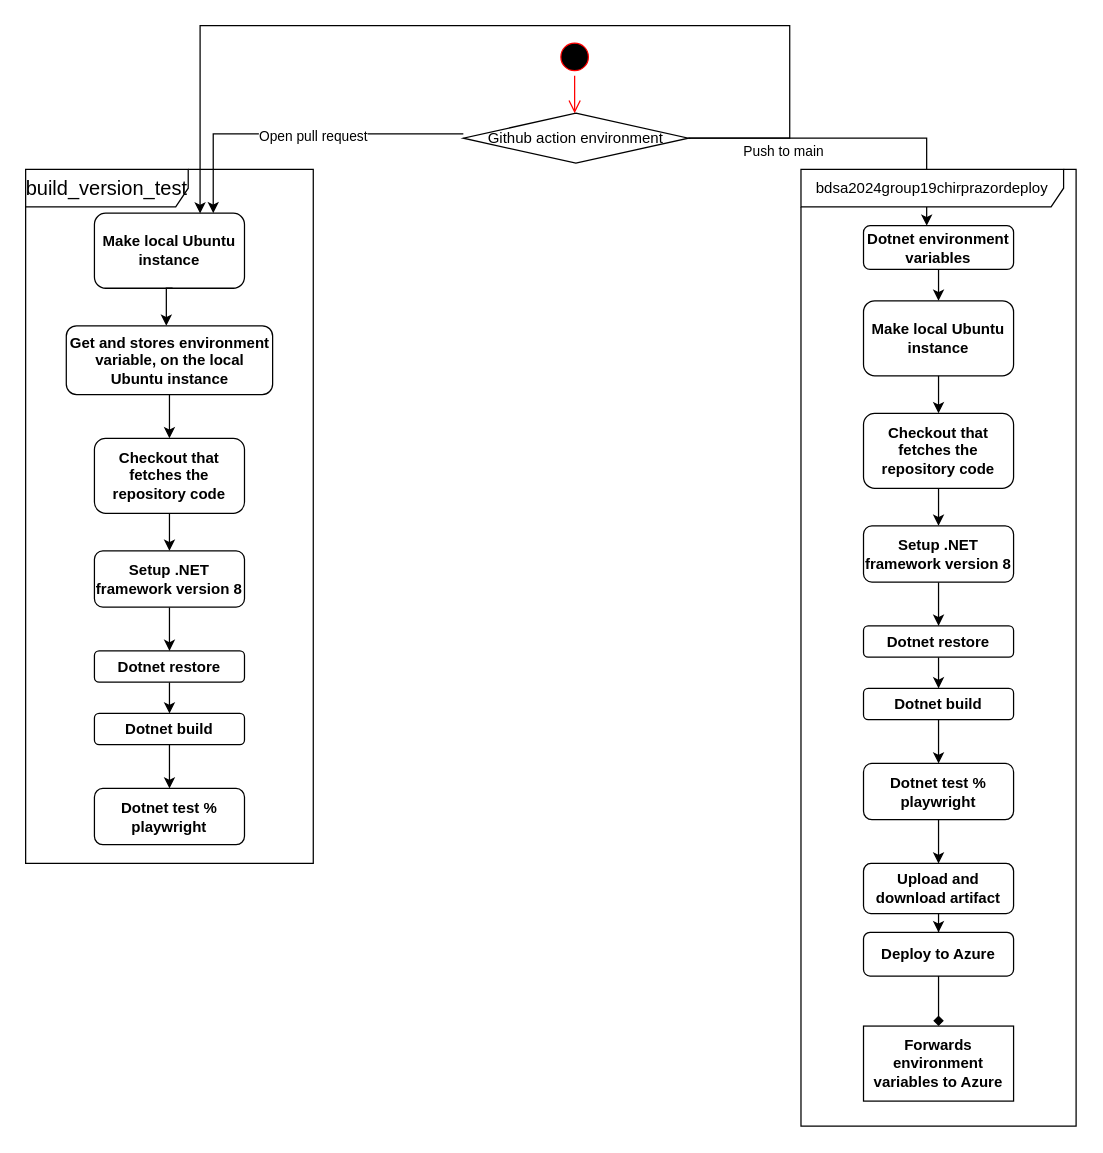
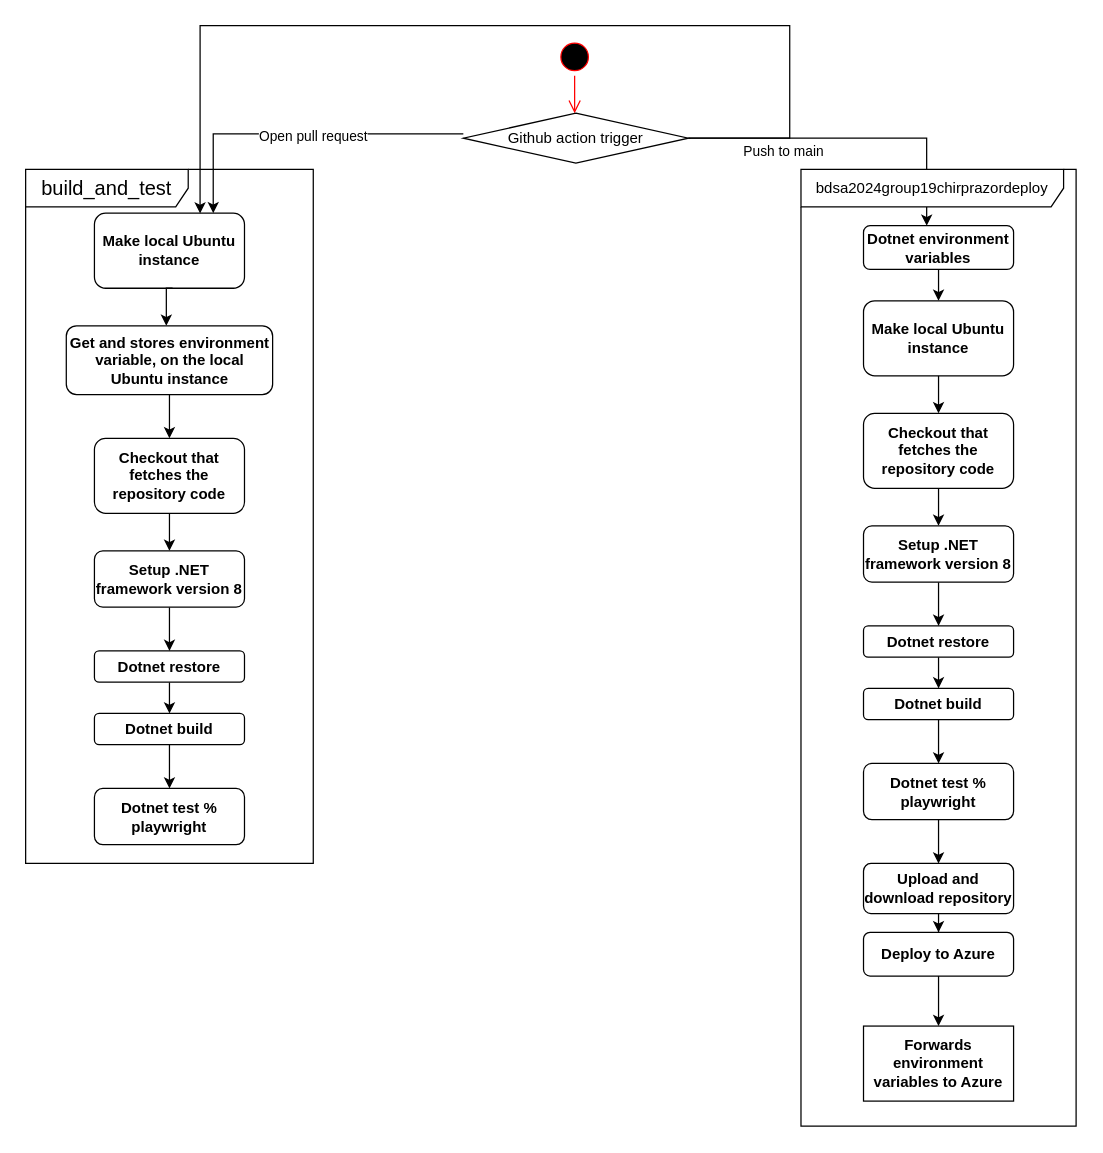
node "Github action environment": label "Github action environment" -> "Github action trigger"
node "build_version_test": label "build_version_test" -> "build_and_test"
node "Upload and download artifact": label "Upload and download artifact" -> "Upload and download repository"
edge "Deploy to Azure" -> "Forwards environment variables to Azure": arrowhead diamond -> classic
